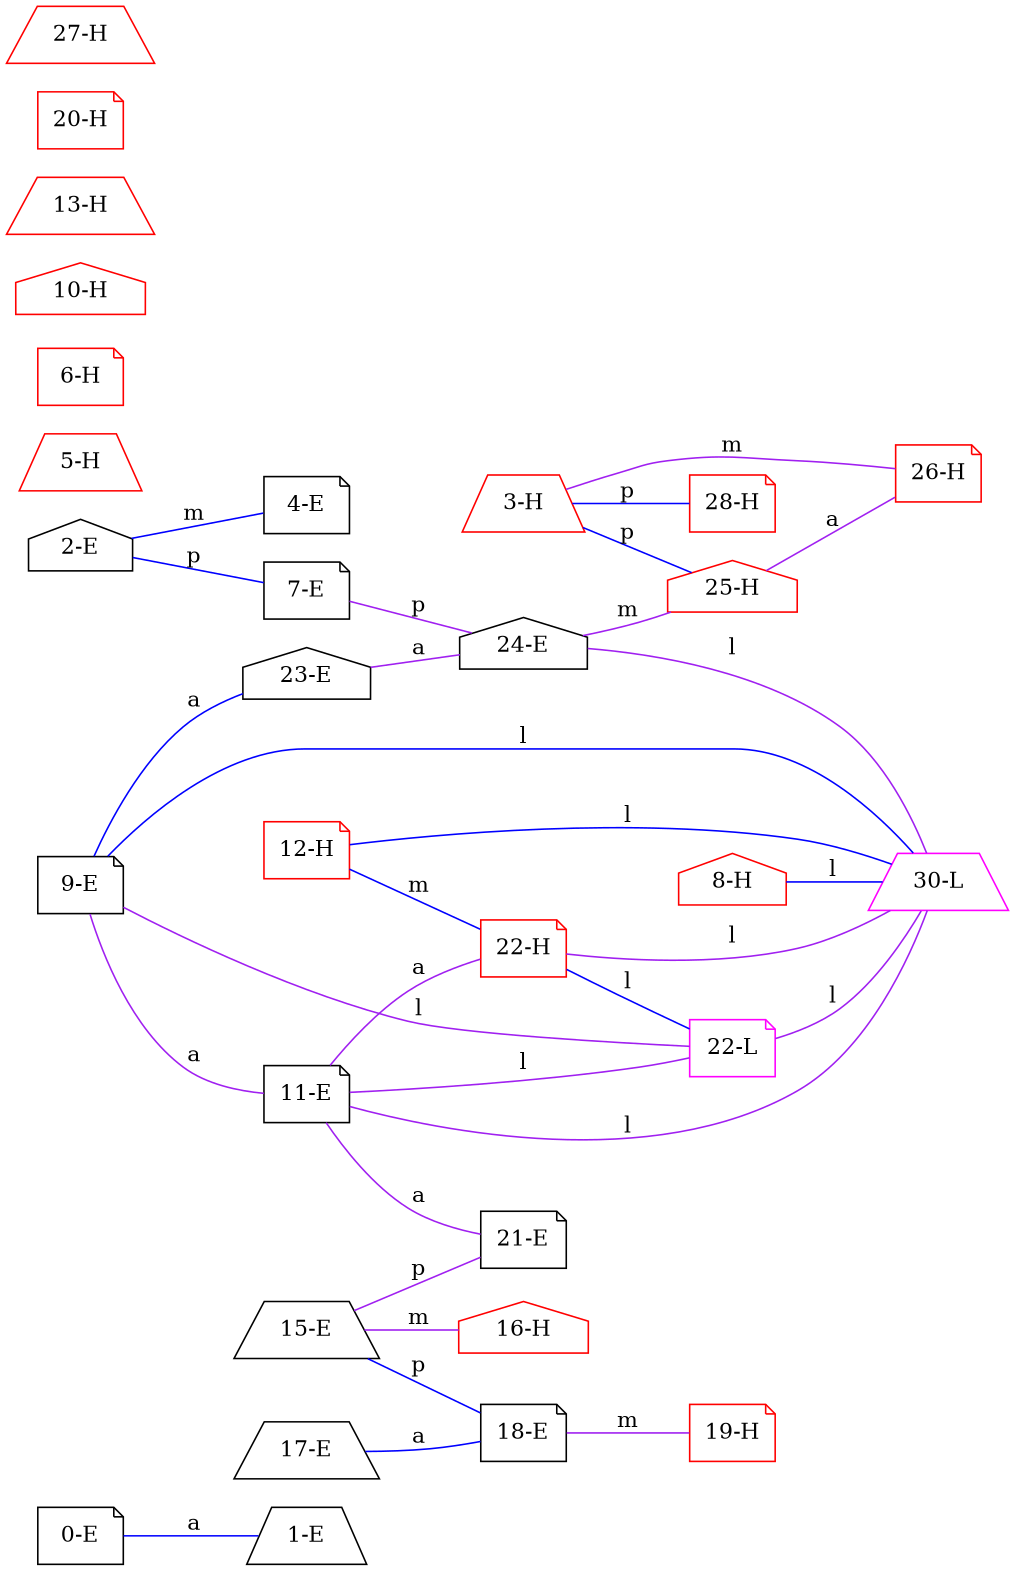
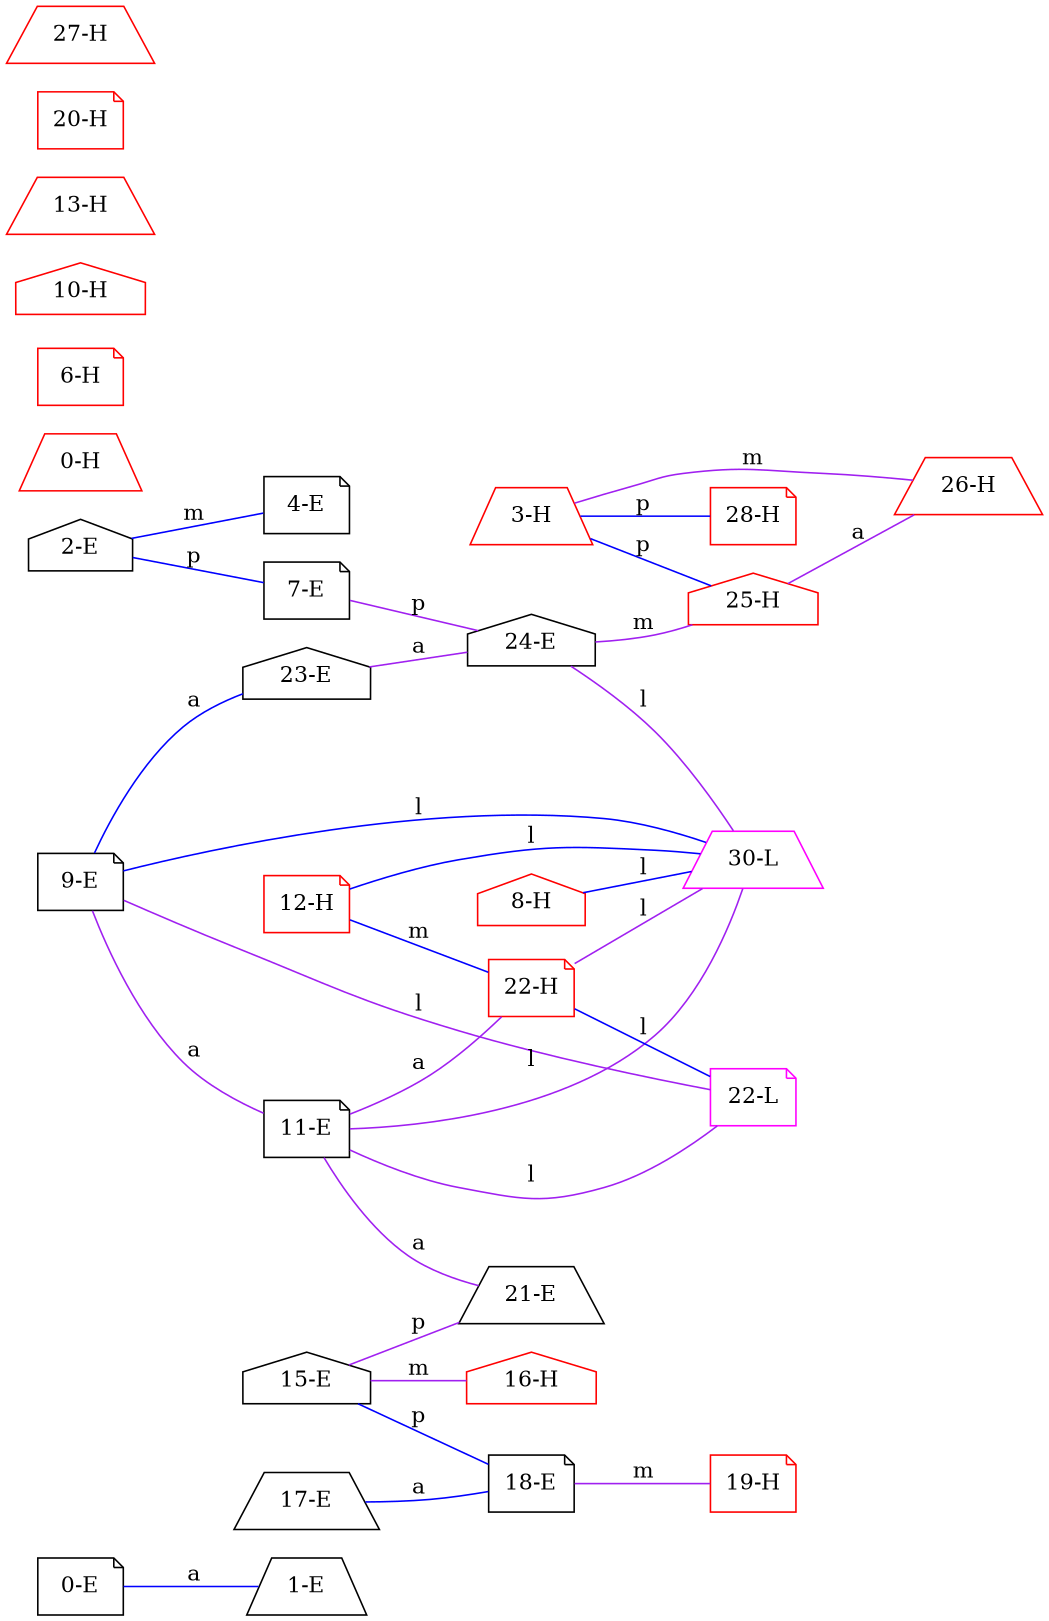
node "5-H": label "5-H" -> "0-H"
node "26-H": shape note -> trapezium
edge "30-L" -- "22-L": removed, label "l"
node "21-E": shape note -> trapezium
node "15-E": shape trapezium -> house
